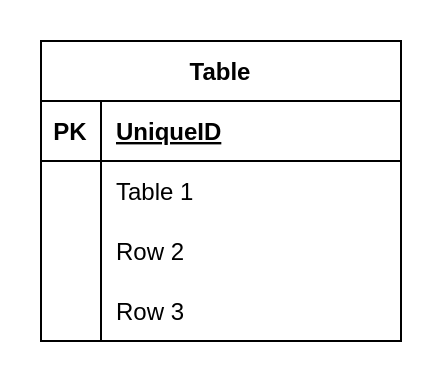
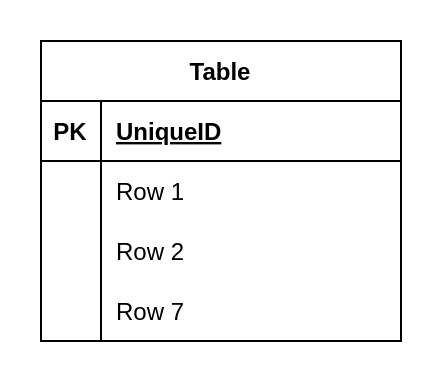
node "Table 1": label "Table 1" -> "Row 1"
node "Row 3": label "Row 3" -> "Row 7"
